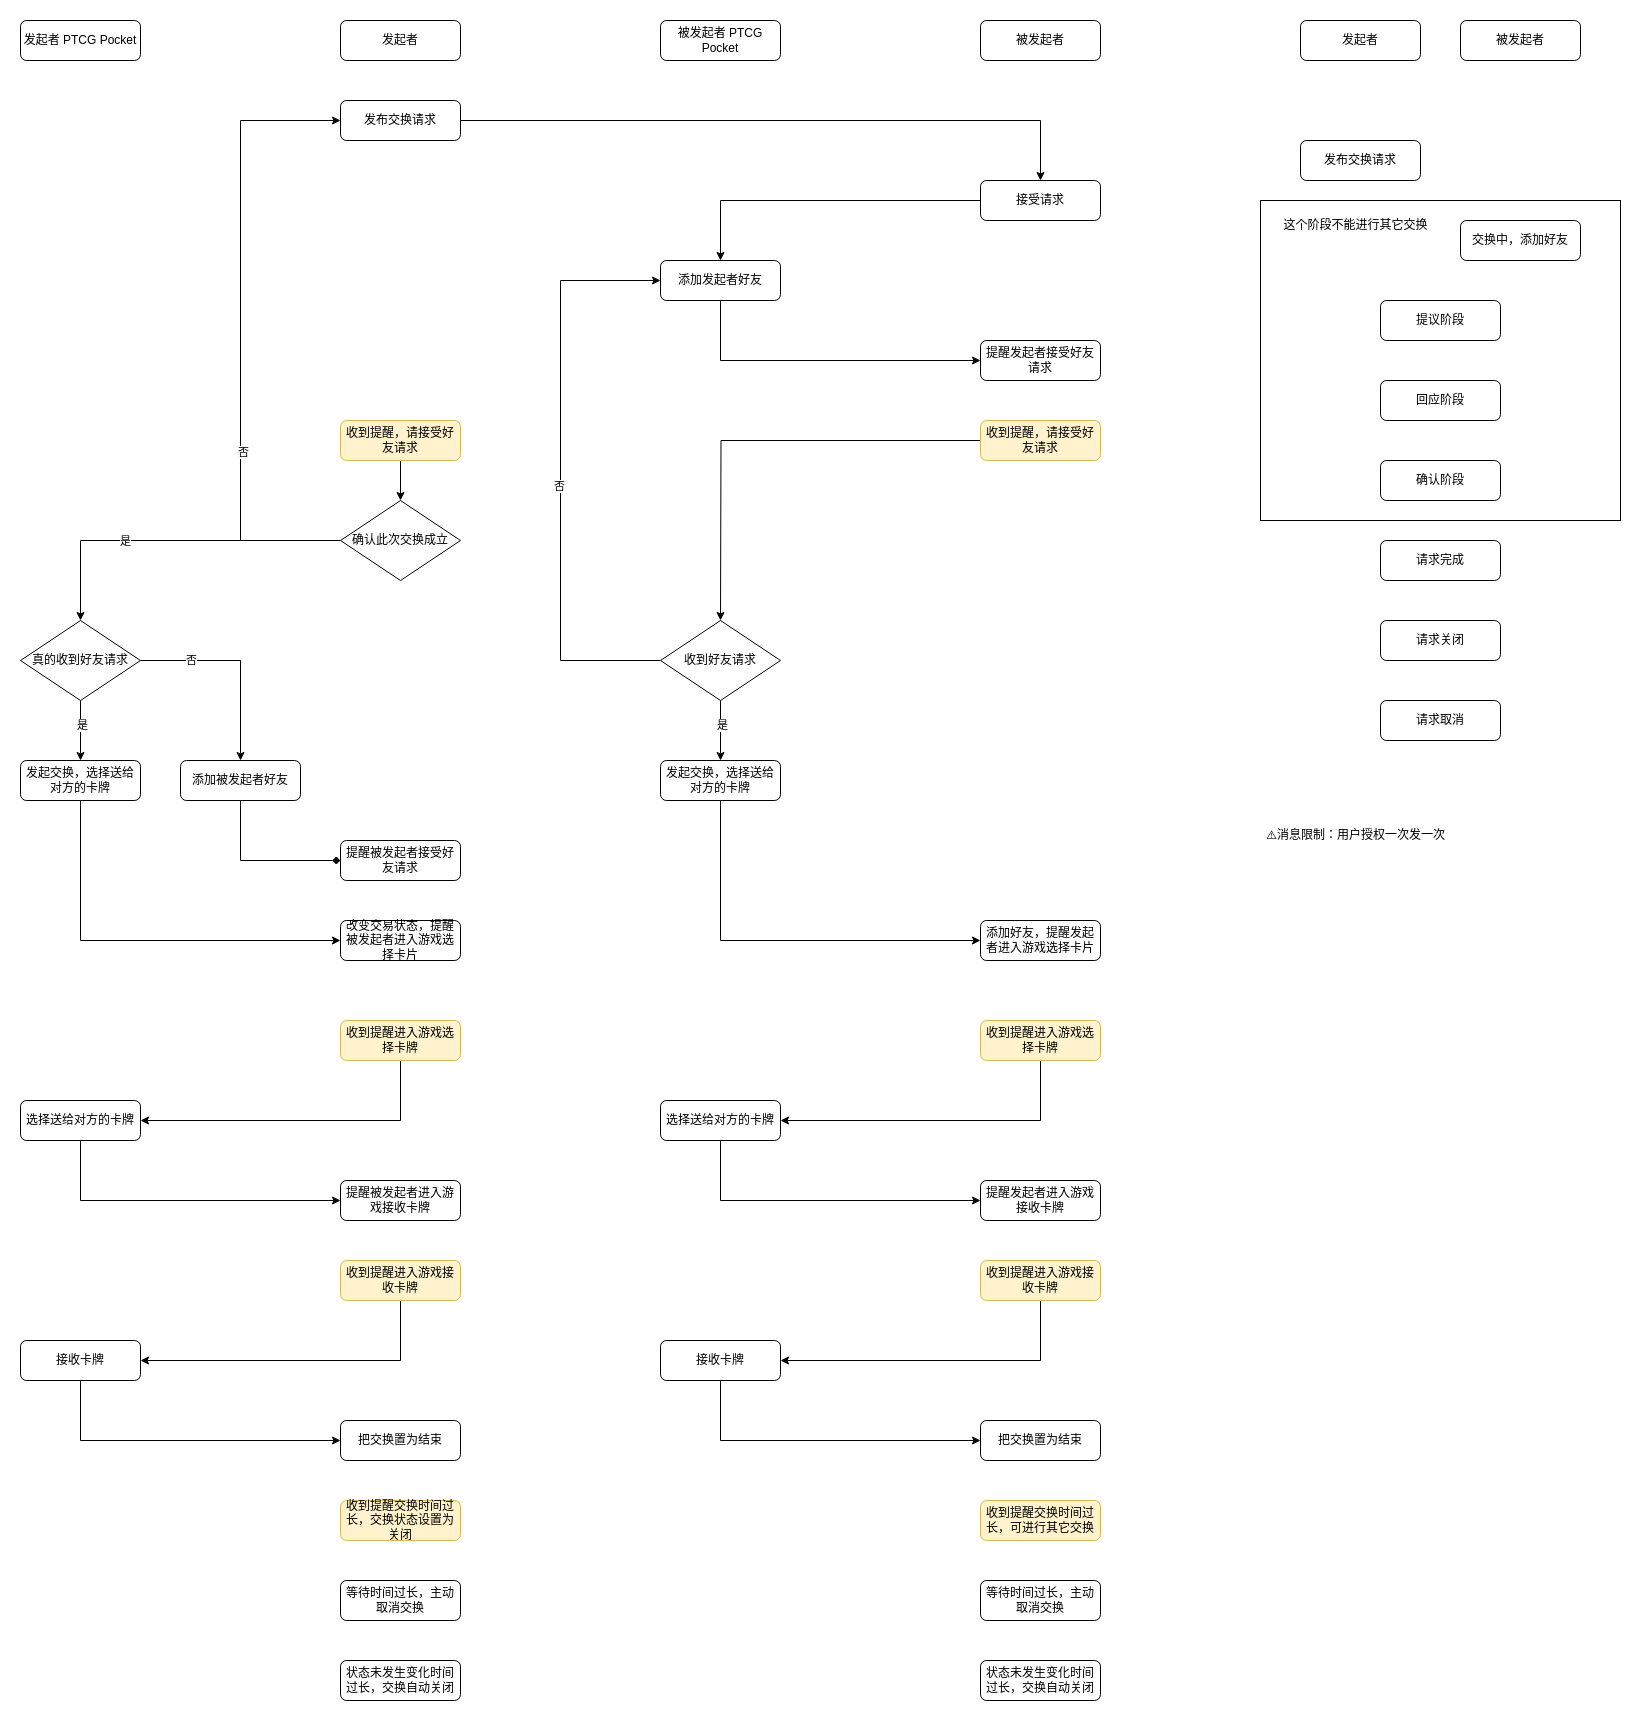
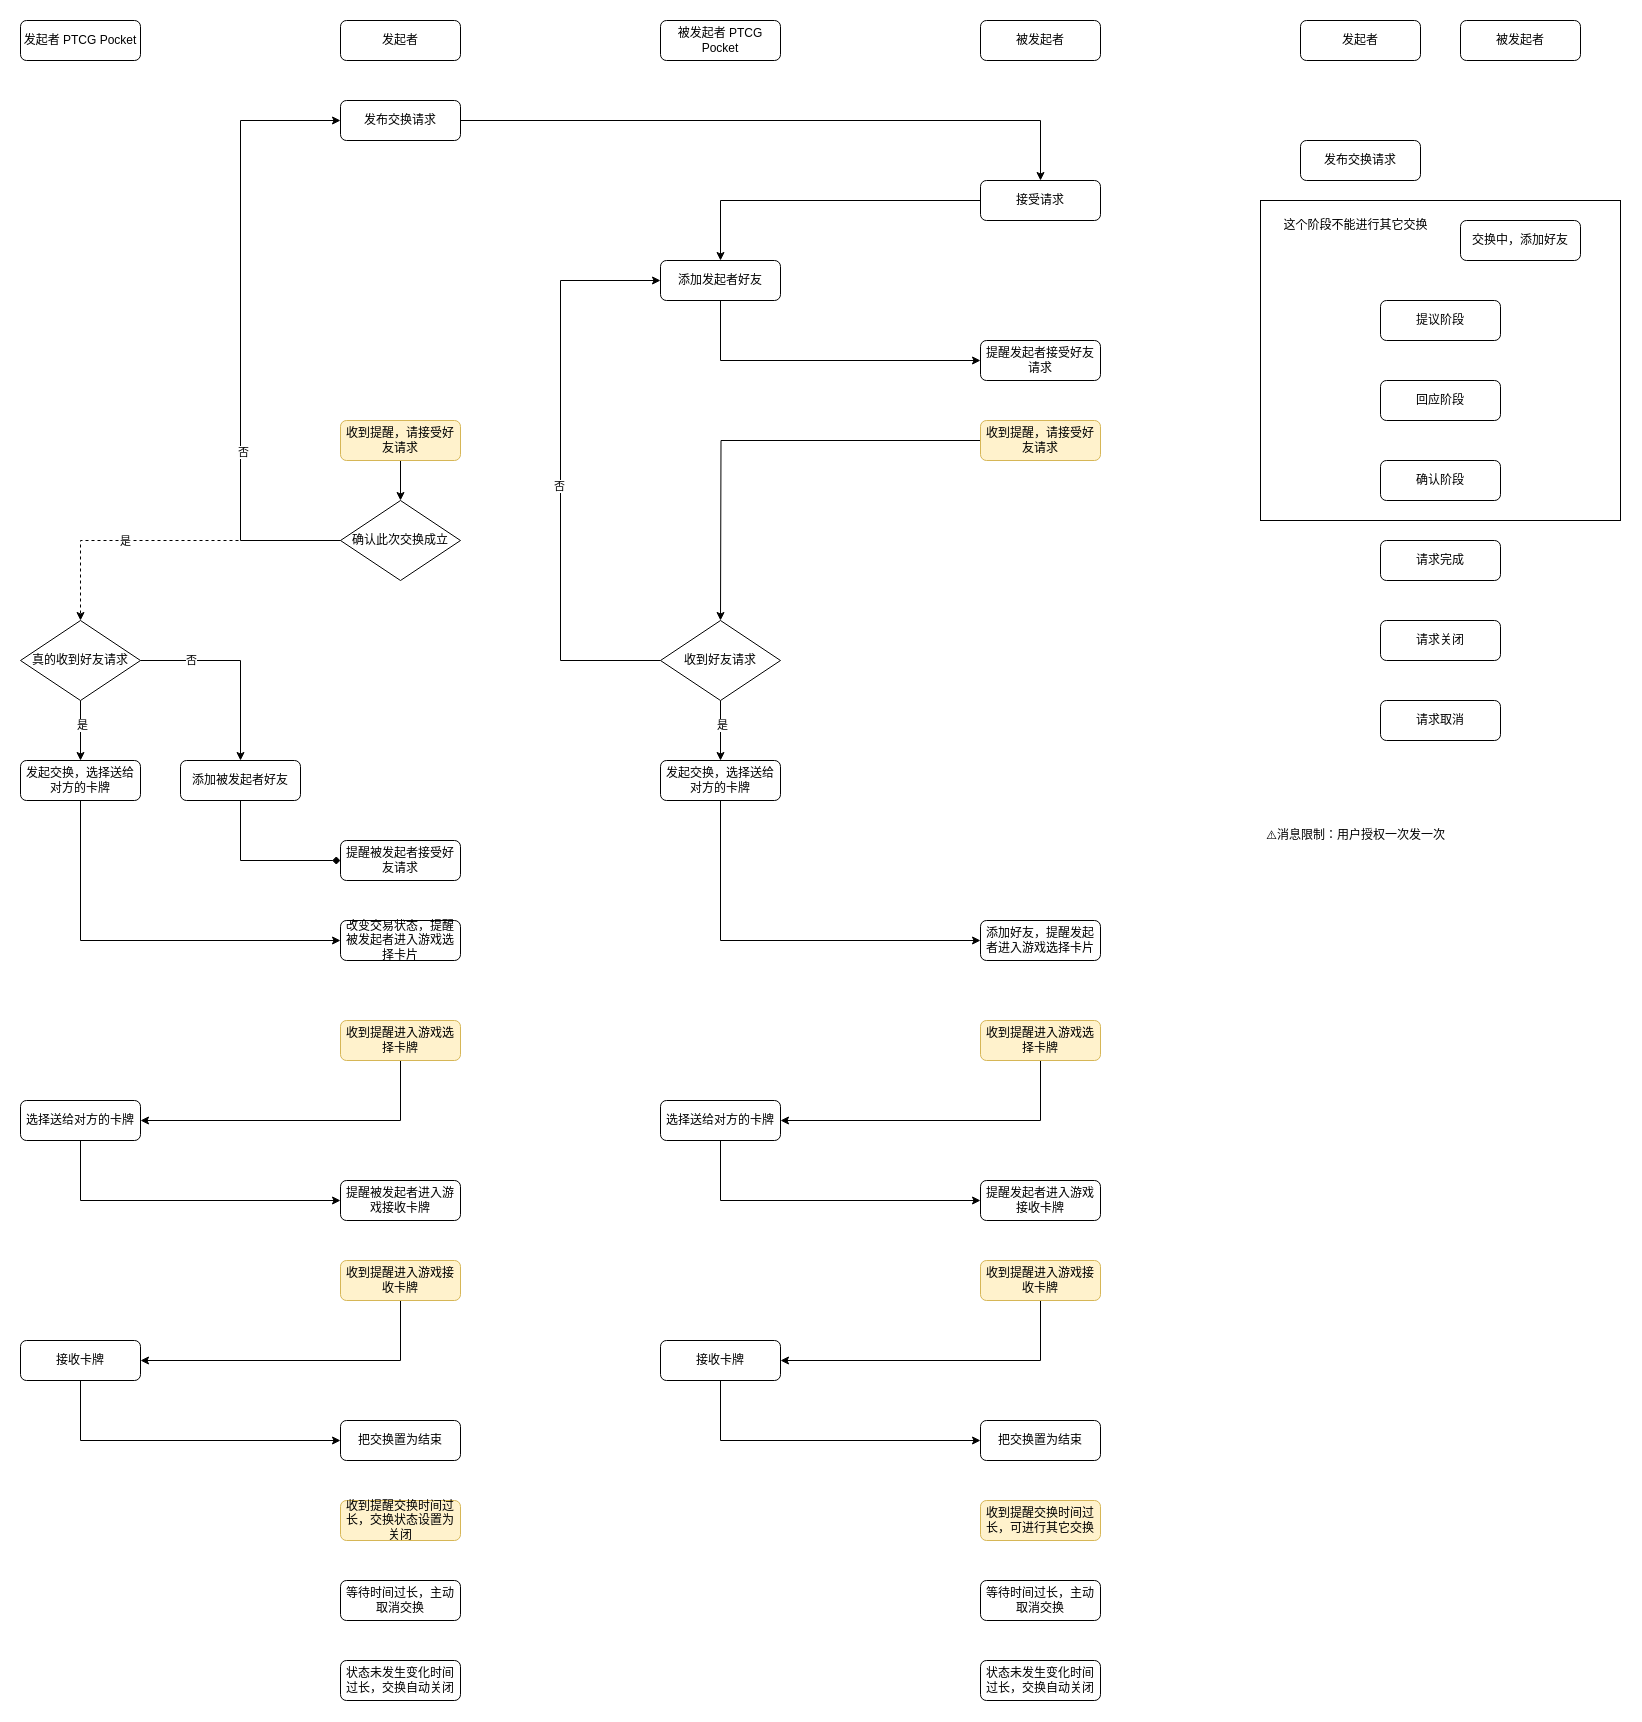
edge "确认此次交换成立" -> "真的收到好友请求": style solid -> dashed
